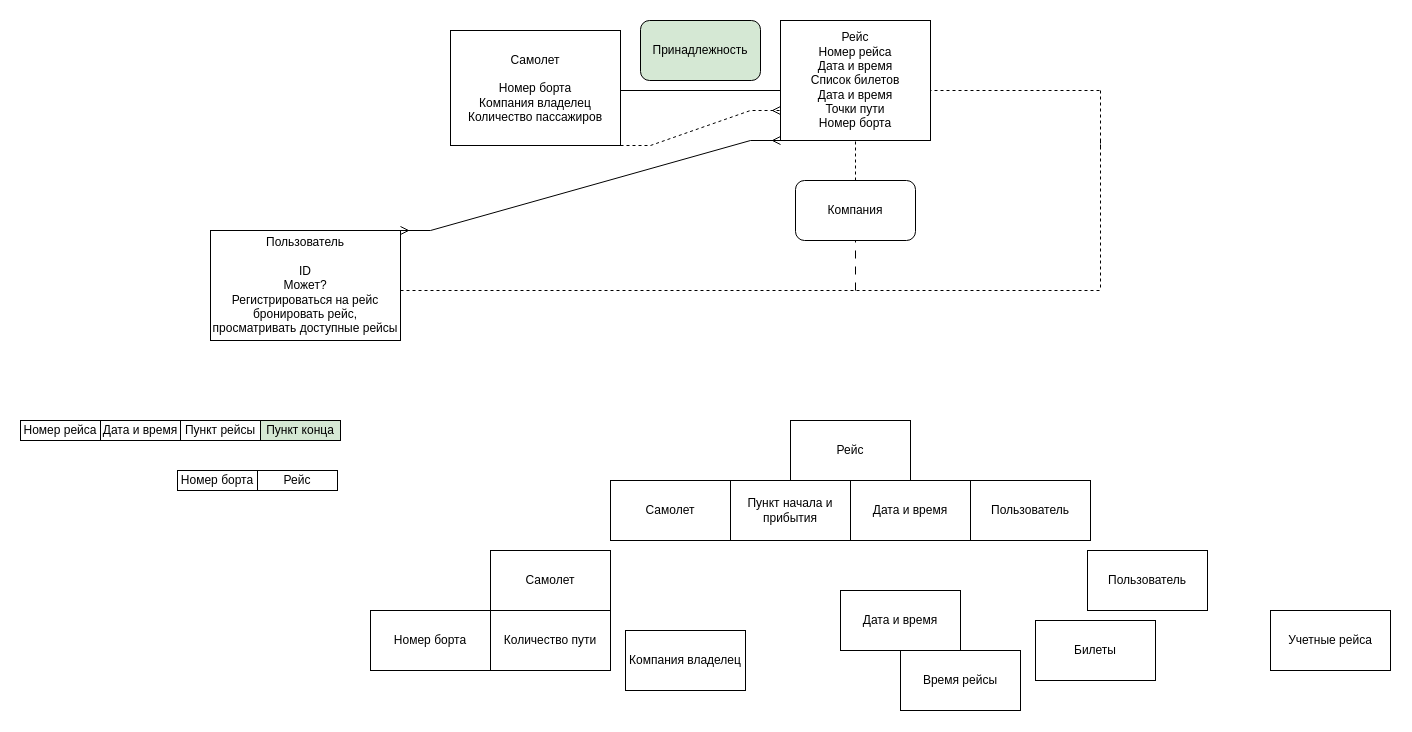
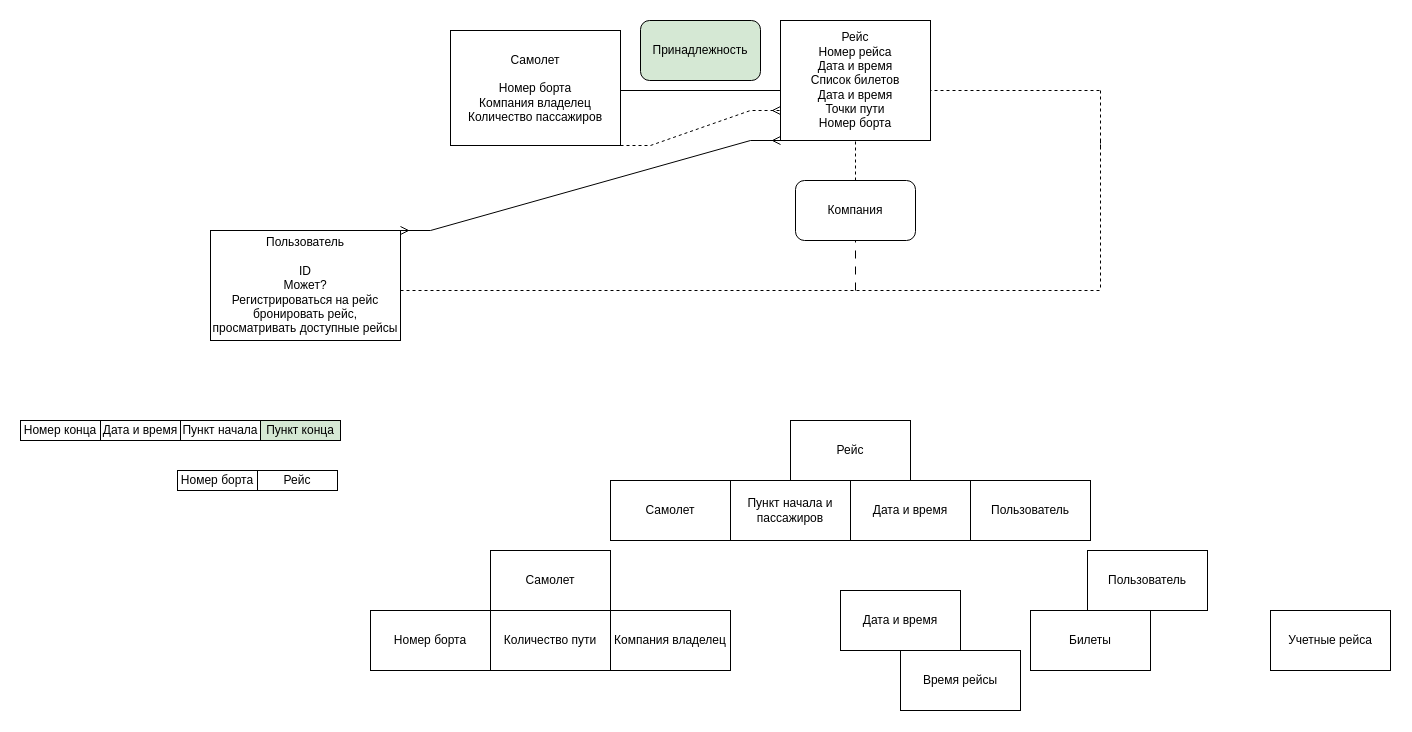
node "Номер рейса": label "Номер рейса" -> "Номер конца"
node "Пункт рейсы": label "Пункт рейсы" -> "Пункт начала"
node "Пункт начала и прибытия": label "Пункт начала и прибытия" -> "Пункт начала и пассажиров"
node "Билеты": moved (1096, 651) -> (1091, 641)
node "Компания владелец": moved (686, 661) -> (671, 641)
